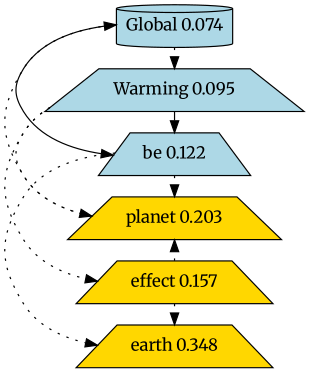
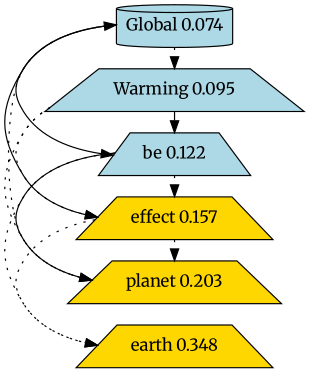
edge "Global 0.074" -> "effect 0.157": added
edge "be 0.122" -> "planet 0.203": style dotted -> solid
edge "be 0.122" -> "effect 0.157": added
